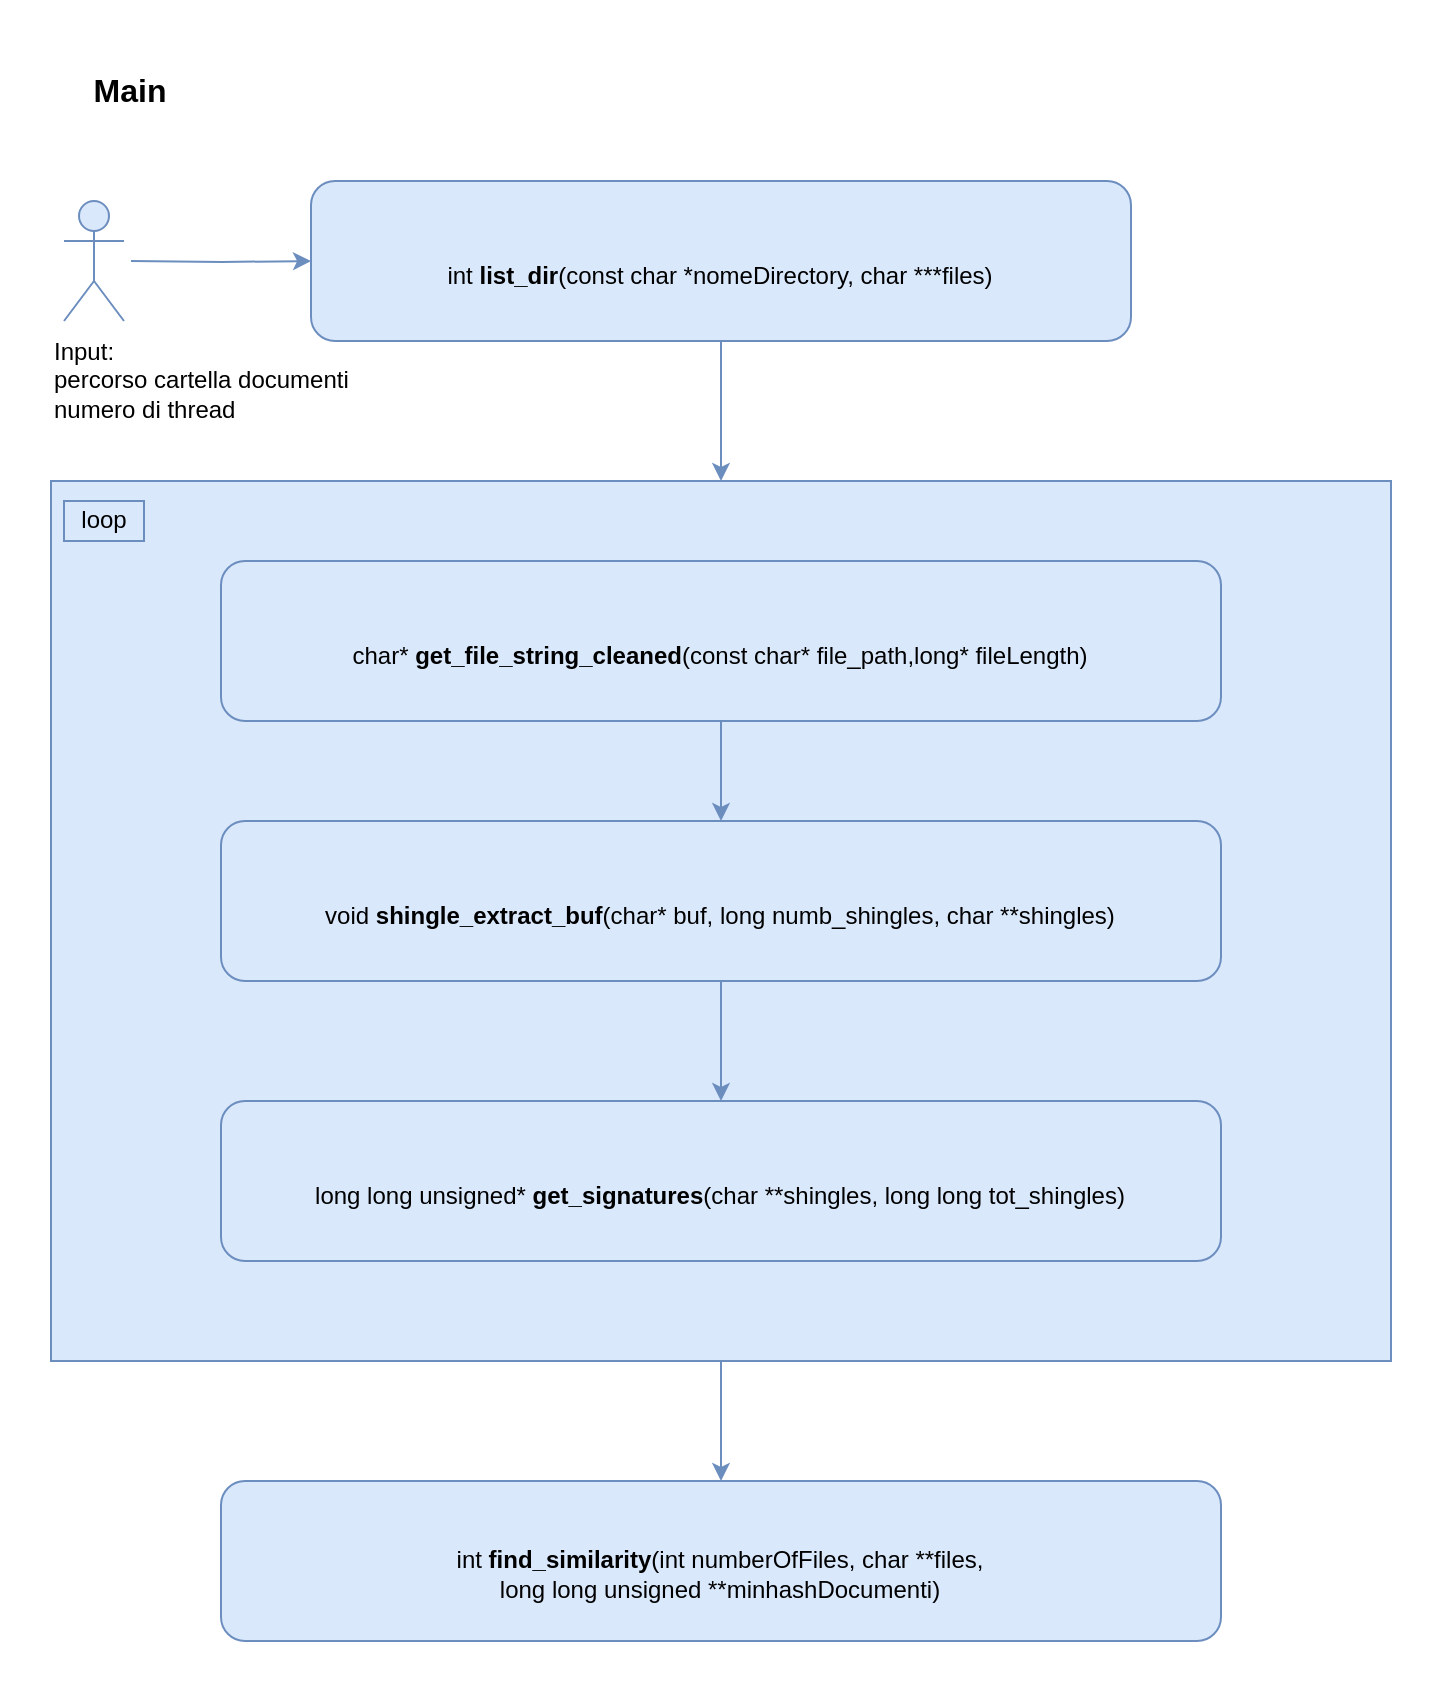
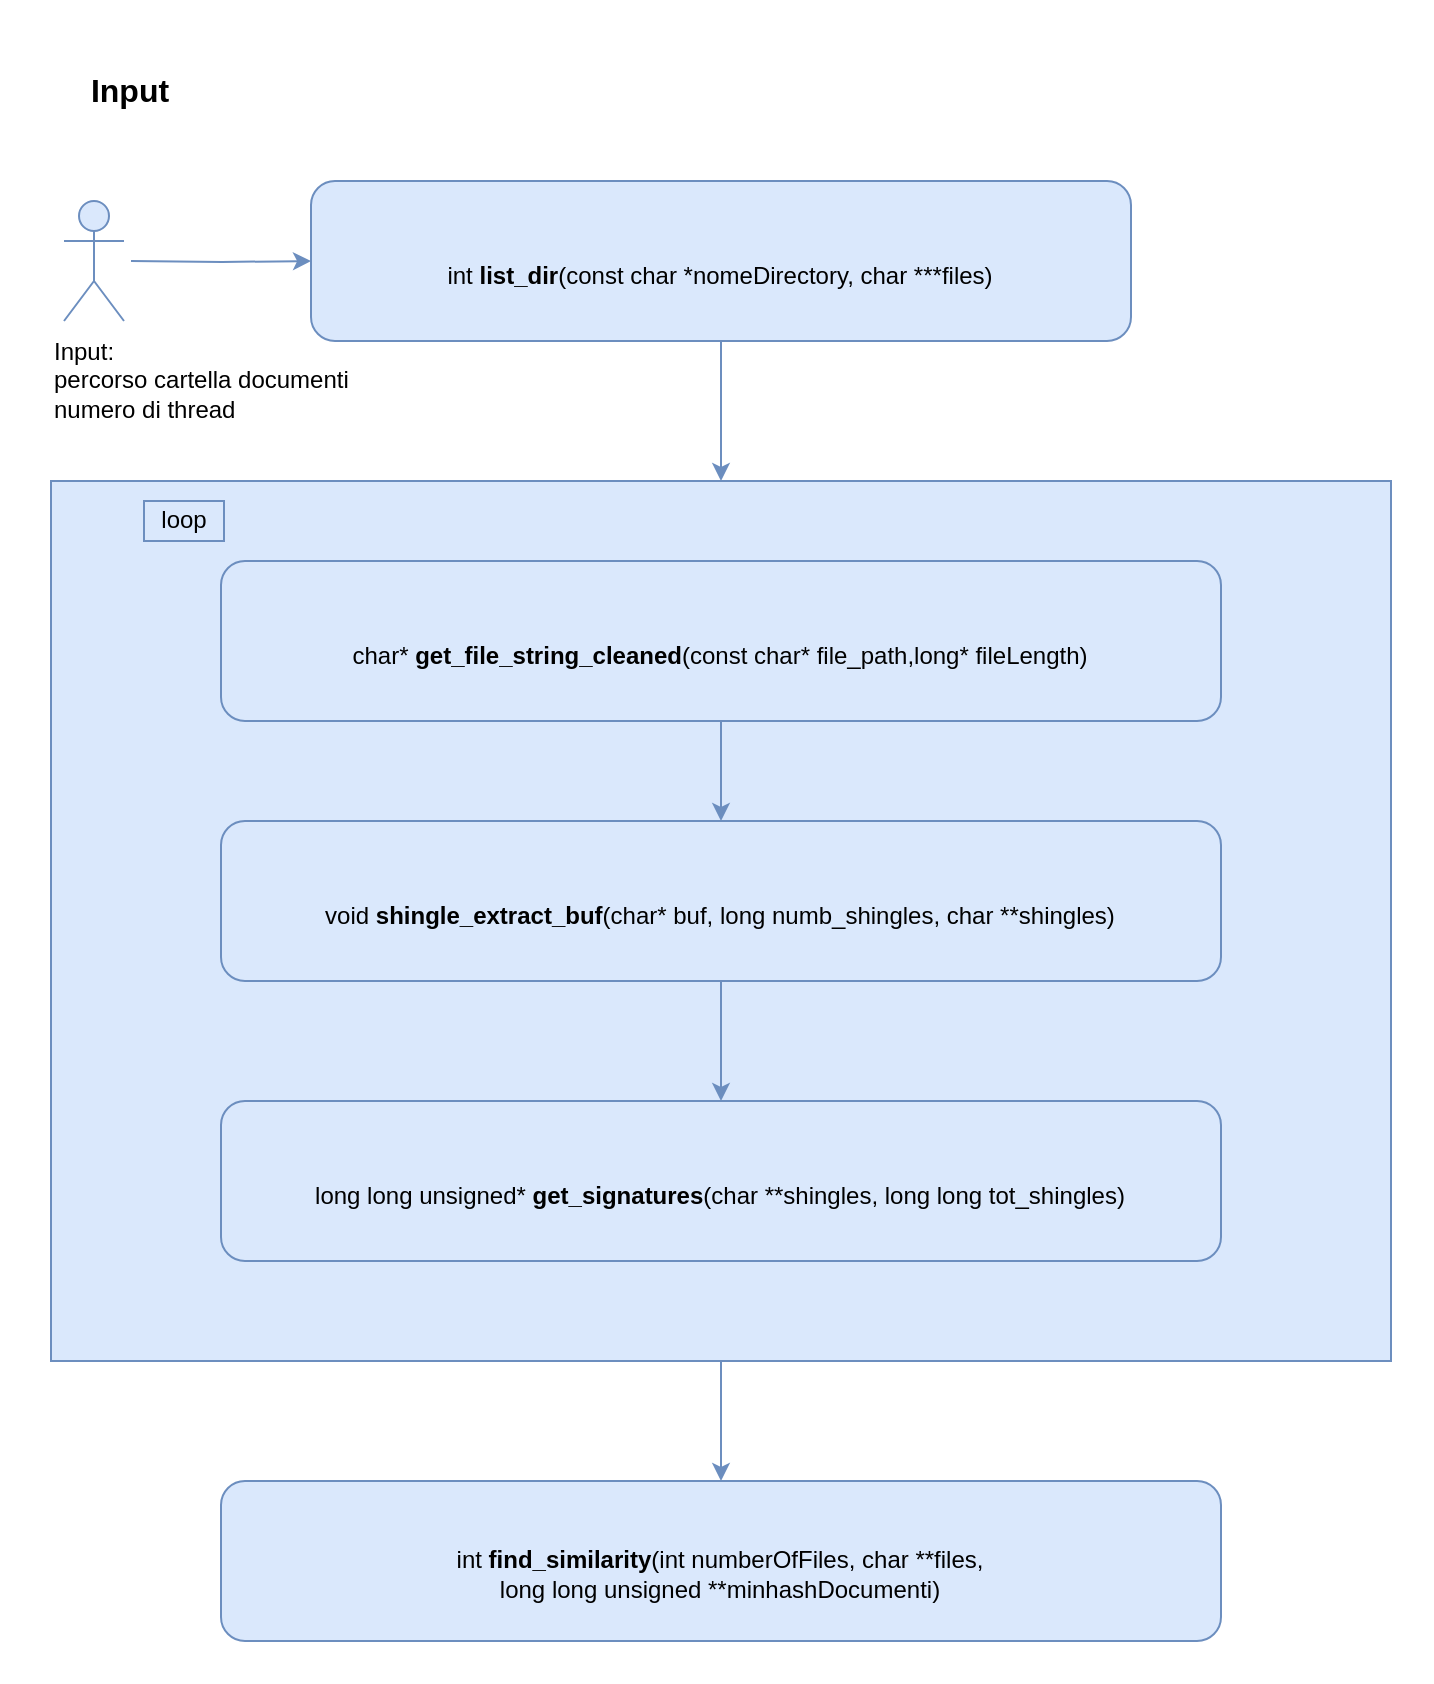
node "Main": label "Main" -> "Input"
node "loop": moved (104, 521) -> (184, 521)
